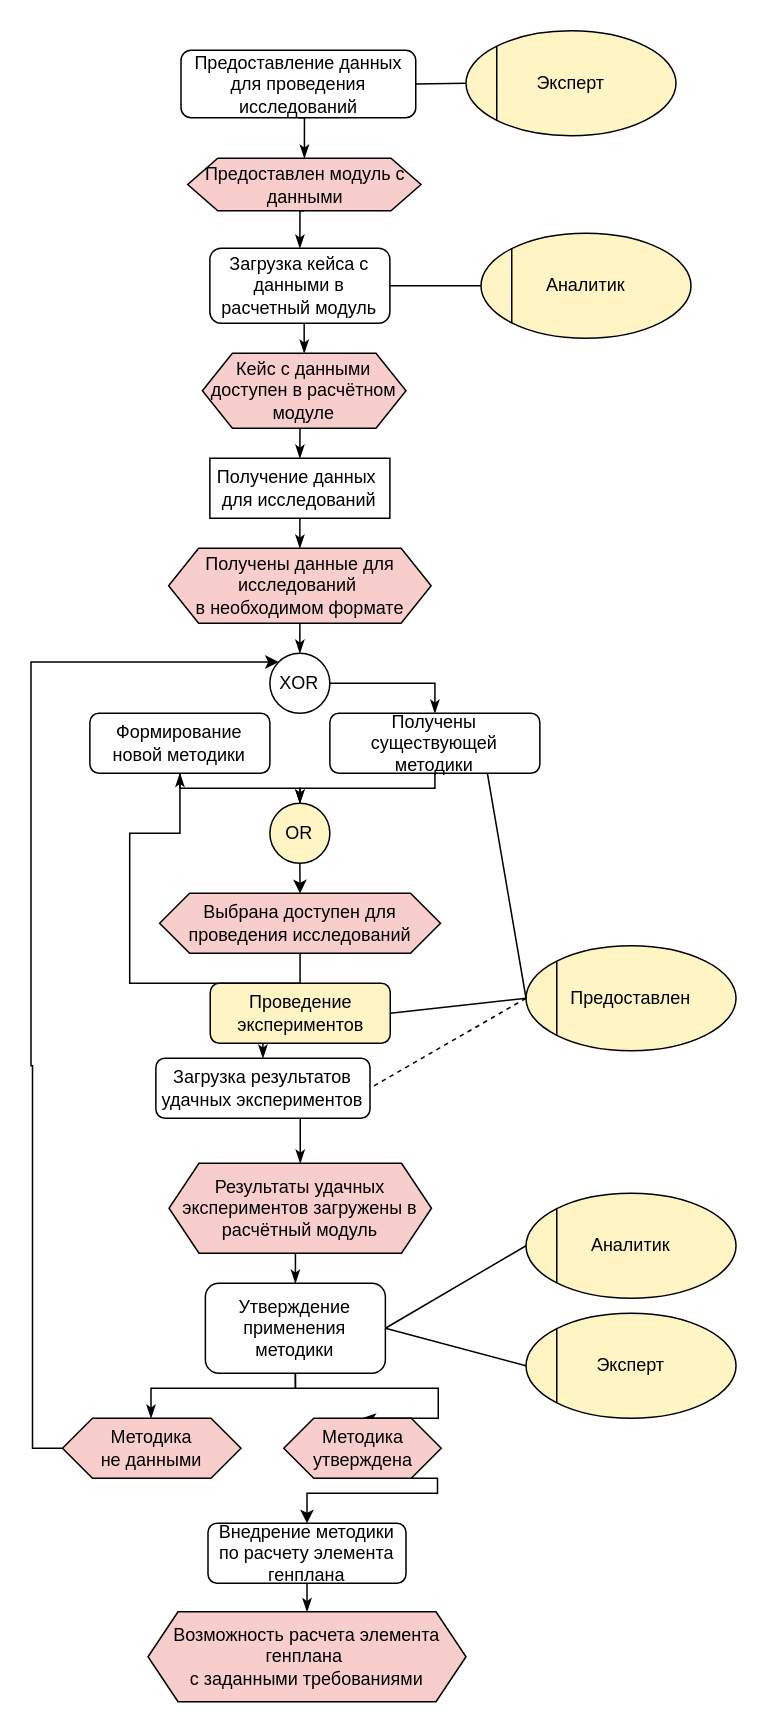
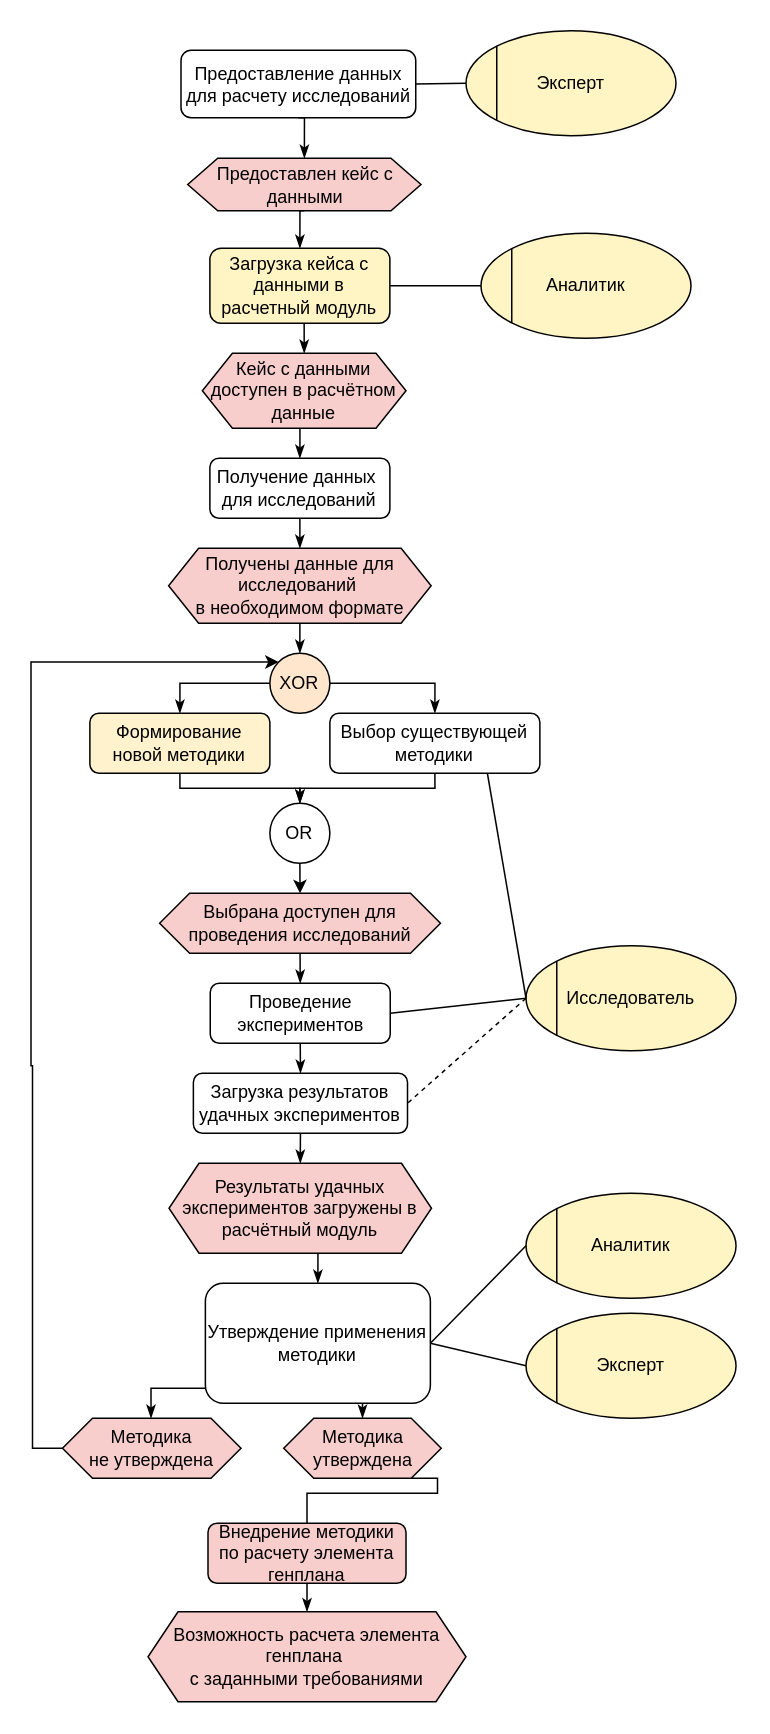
node "Предоставление данных для проведения исследований": label "Предоставление данных для проведения исследований" -> "Предоставление данных для расчету исследований"
node "Предоставлен модуль с данными": label "Предоставлен модуль с данными" -> "Предоставлен кейс с данными"
node "Загрузка кейса с данными в расчетный модуль": fillcolor #ffffff -> #fff4c3
node "Кейс с данными доступен в расчётном модуле": label "Кейс с данными доступен в расчётном модуле" -> "Кейс с данными доступен в расчётном данные"
node "Получение данных для исследований": shape rectangle -> rounded rectangle
edge "XOR" -> "Формирование новой методики": added
node "XOR": fillcolor #ffffff -> #ffe6cc
node "Формирование новой методики": fillcolor #ffffff -> #fff2cc
node "Получены существующей методики": label "Получены существующей методики" -> "Выбор существующей методики"
node "OR": fillcolor #fff4c3 -> #ffffff
edge "Выбрана доступен для проведения исследований" -> "Формирование новой методики": now "Выбрана доступен для проведения исследований" -> "Проведение экспериментов"
node "Предоставлен": label "Предоставлен" -> "Исследователь"
node "Проведение экспериментов": fillcolor #fff4c3 -> #ffffff
node "Загрузка результатов удачных экспериментов": moved (263, 1088) -> (300, 1103)
node "Утверждение применения методики": size 180x90 -> 225x120
node "Методика не данными": label "Методика не данными" -> "Методика не утверждена"
edge "Методика утверждена" -> "Внедрение методики по расчету элемента генплана": arrowhead classic -> none
node "Внедрение методики по расчету элемента генплана": fillcolor #ffffff -> #f8cecc
